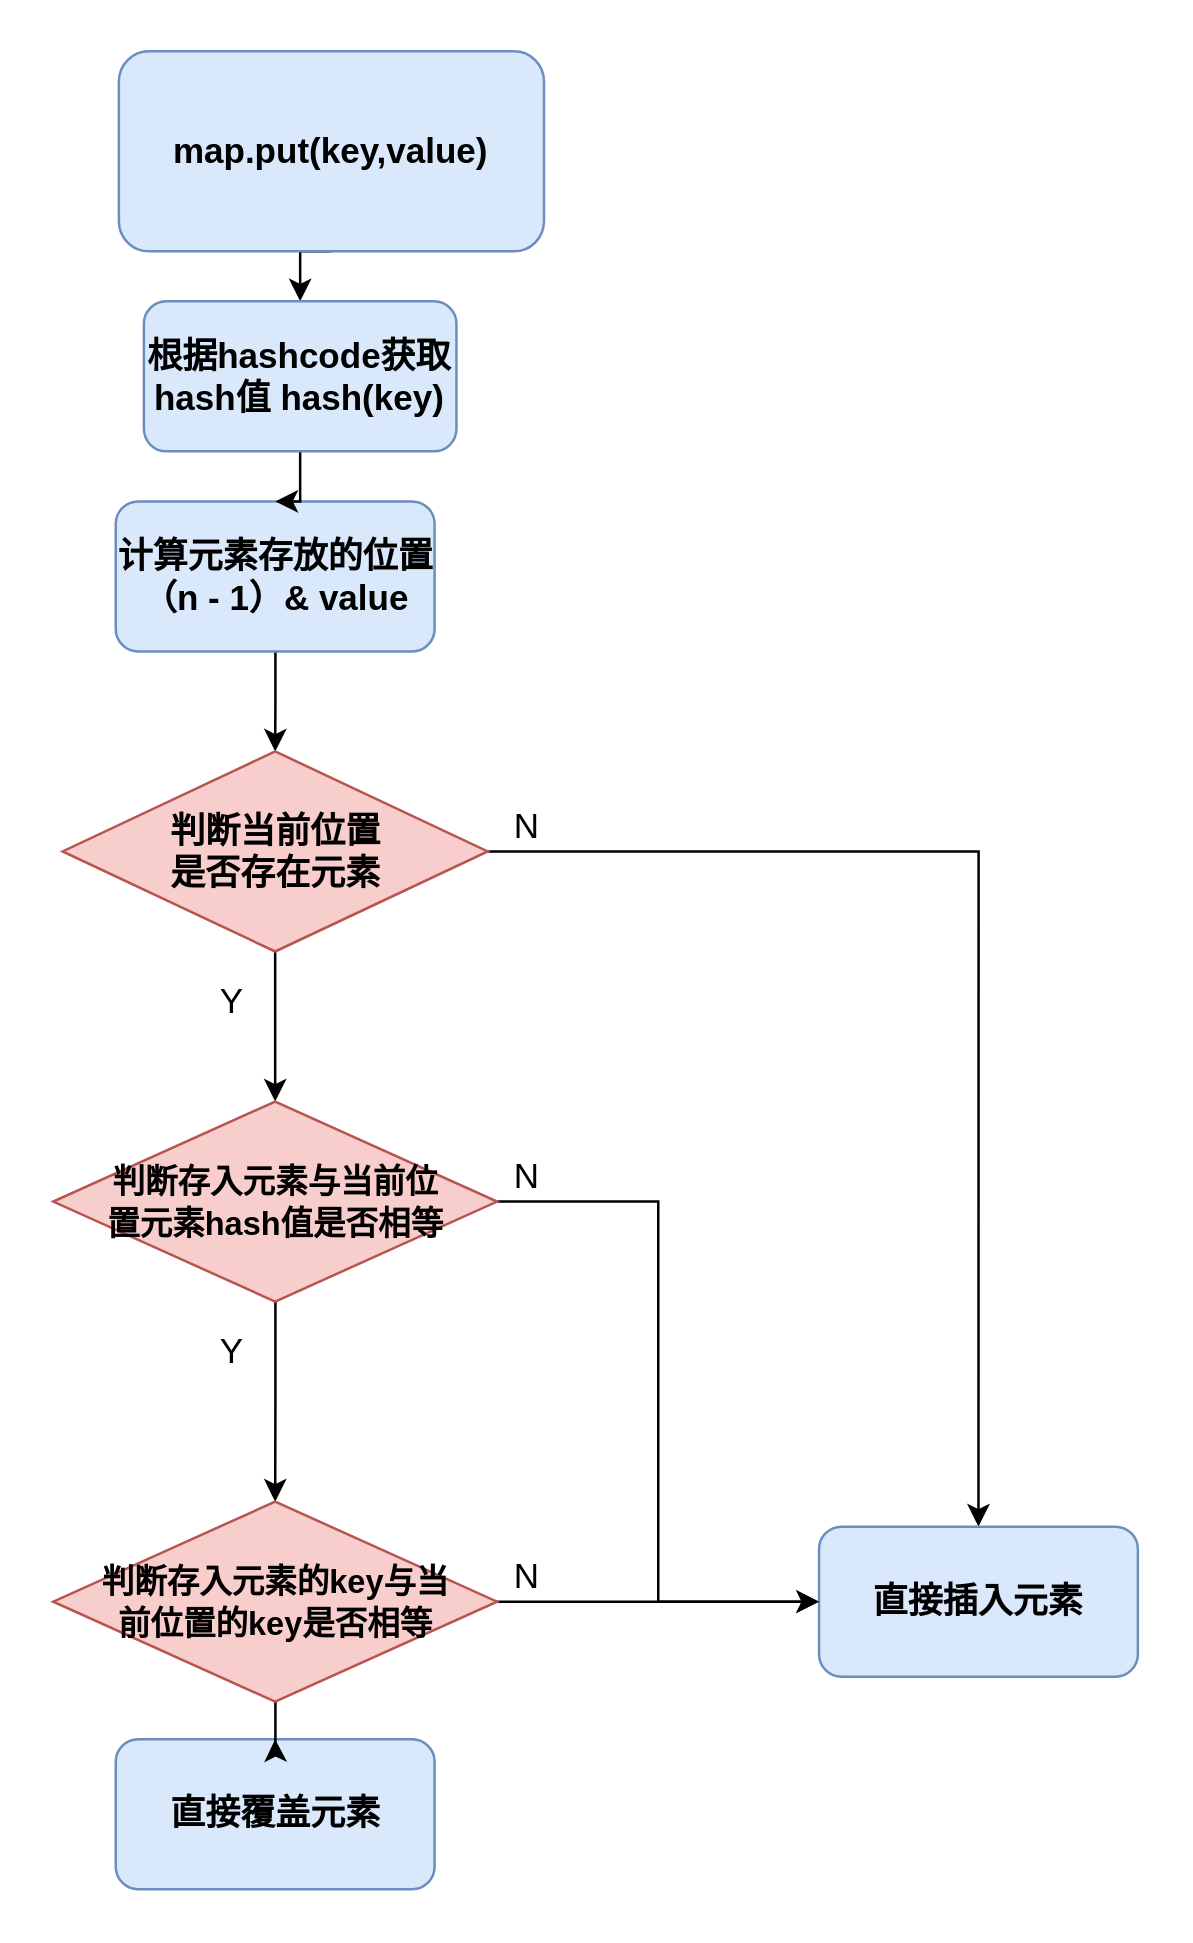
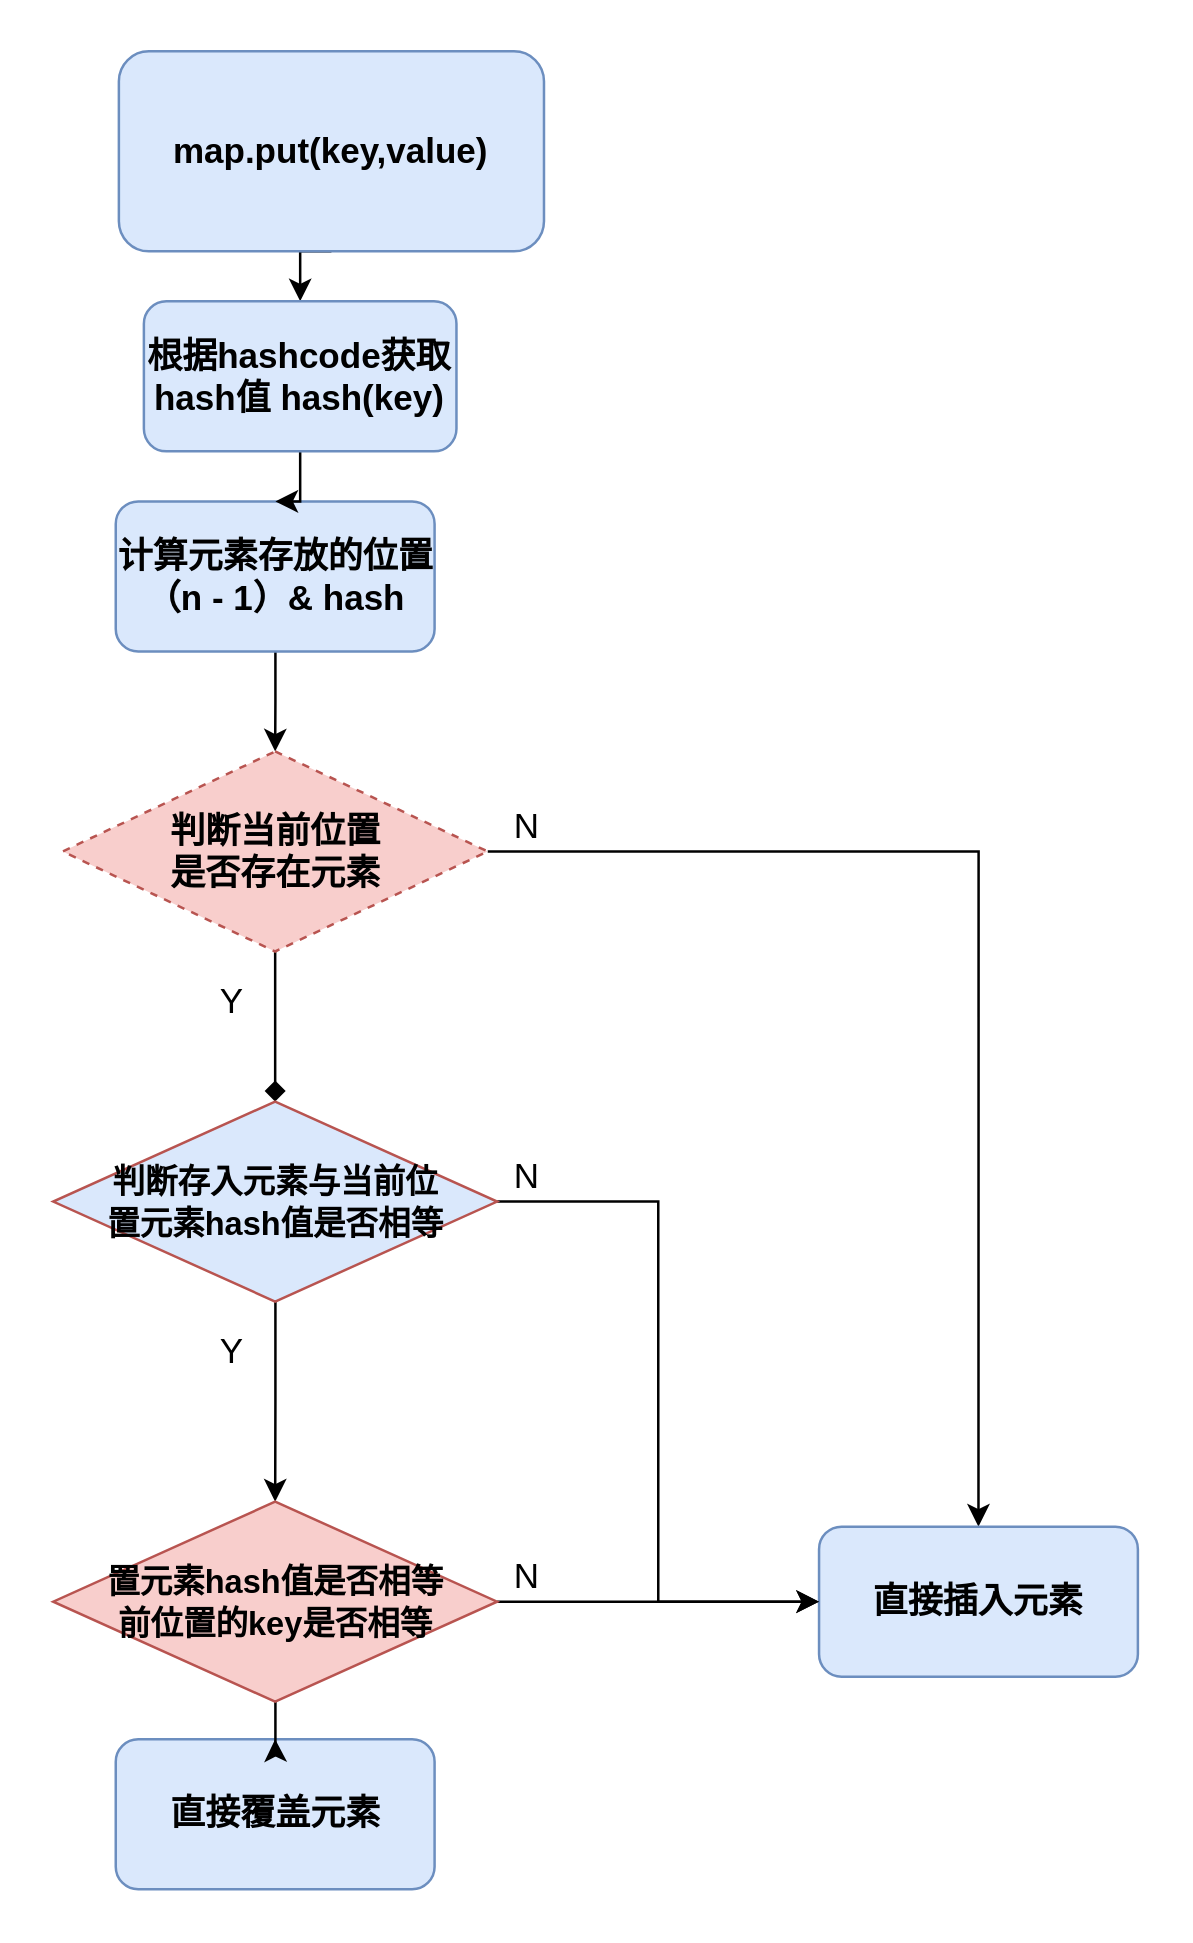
node "计算元素存放的位置 （n - 1）& value": label "计算元素存放的位置 （n - 1）& value" -> "计算元素存放的位置 （n - 1）& hash"
node "判断当前位置 是否存在元素": style solid -> dashed
edge "判断当前位置 是否存在元素" -> "判断存入元素与当前位 置元素hash值是否相等": arrowhead classic -> diamond
node "判断存入元素与当前位 置元素hash值是否相等": fillcolor #f8cecc -> #dae8fc
node "判断存入元素的key与当 前位置的key是否相等": label "判断存入元素的key与当 前位置的key是否相等" -> "置元素hash值是否相等 前位置的key是否相等"
